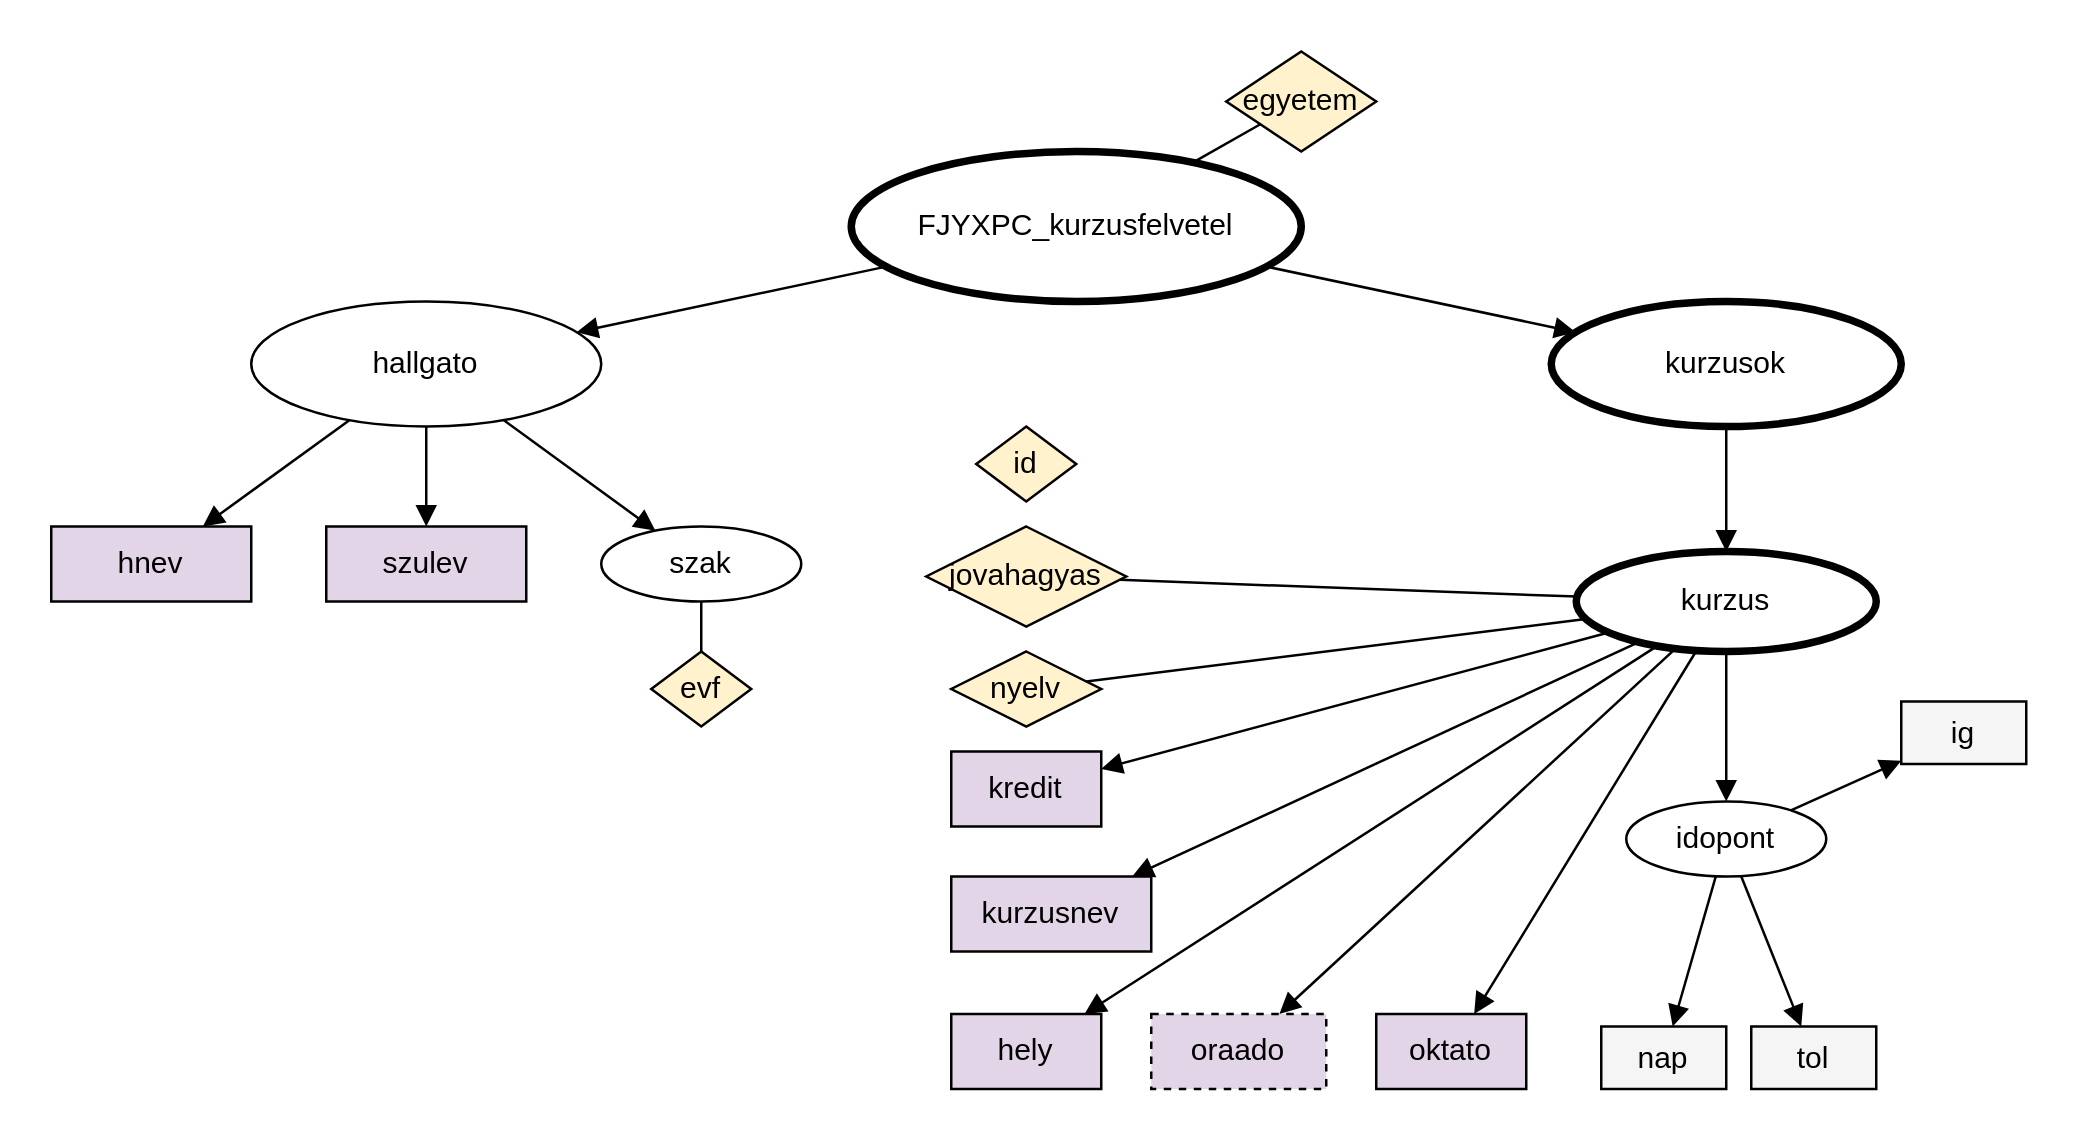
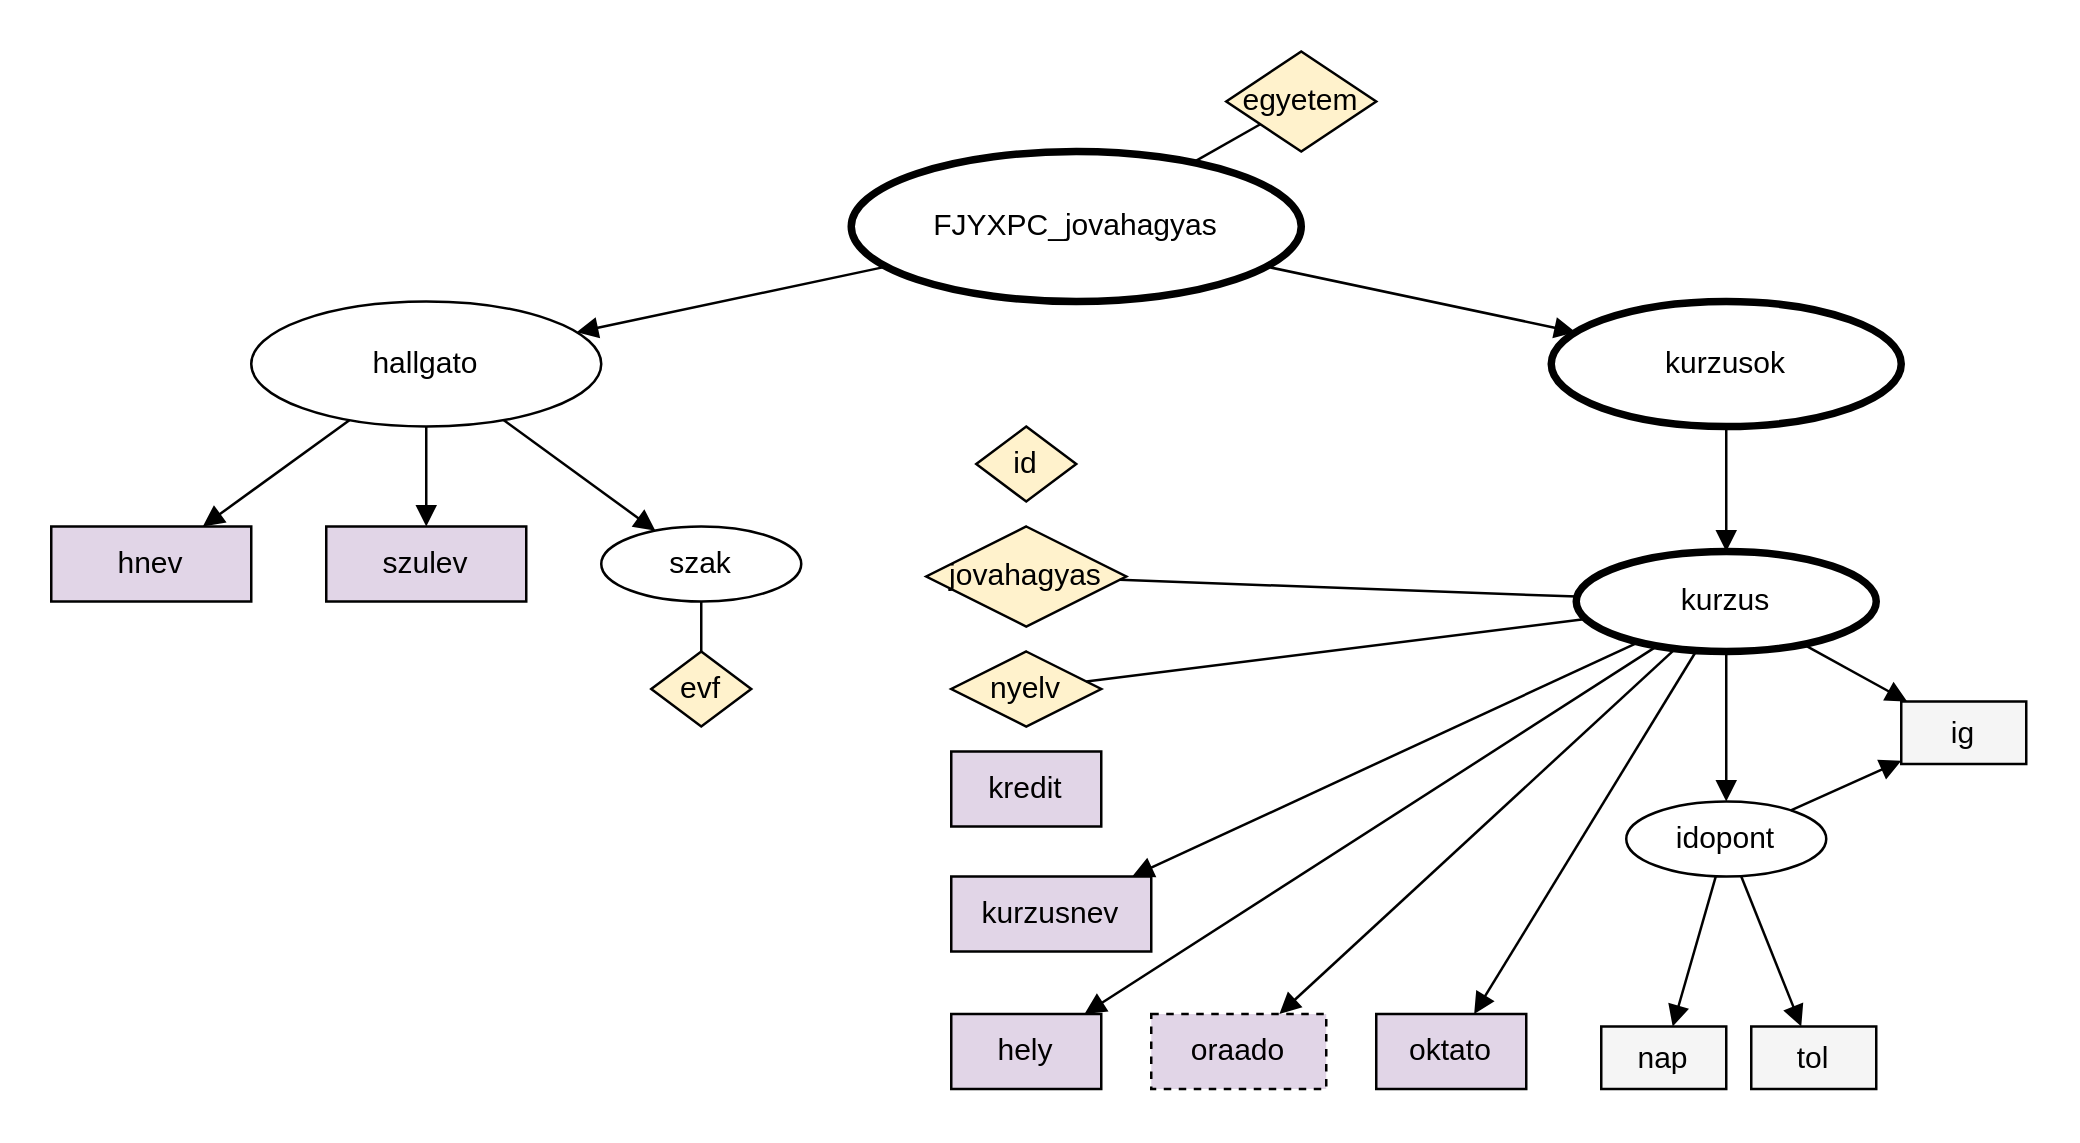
node "FJYXPC_kurzusfelvetel": label "FJYXPC_kurzusfelvetel" -> "FJYXPC_jovahagyas"
edge "kurzus" -> "kredit": now "kurzus" -> "ig"
